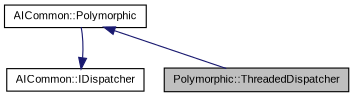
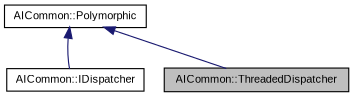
edge "AICommon::Polymorphic" -> "AICommon::IDispatcher": reversed
node "Polymorphic::ThreadedDispatcher": label "Polymorphic::ThreadedDispatcher" -> "AICommon::ThreadedDispatcher"
